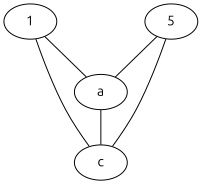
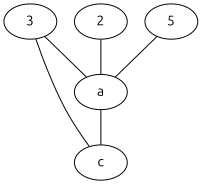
node "1": label "1" -> "3"
node "2": added
edge "5" -- "c": removed
